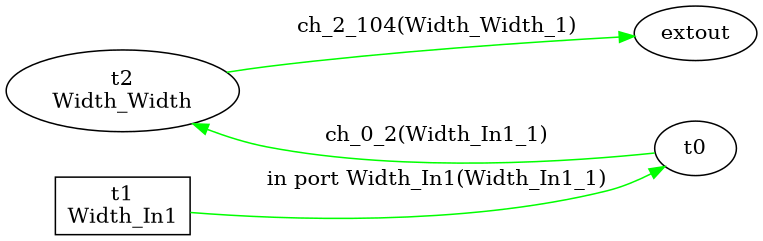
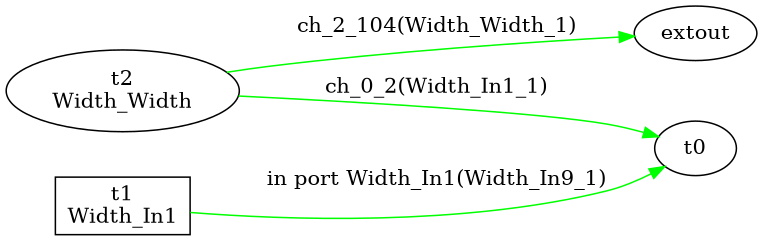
edge "t0" -> "t2 Width_Width": reversed
edge "t1 Width_In1" -> "t0": label "in port Width_In1(Width_In1_1)" -> "in port Width_In1(Width_In9_1)"
